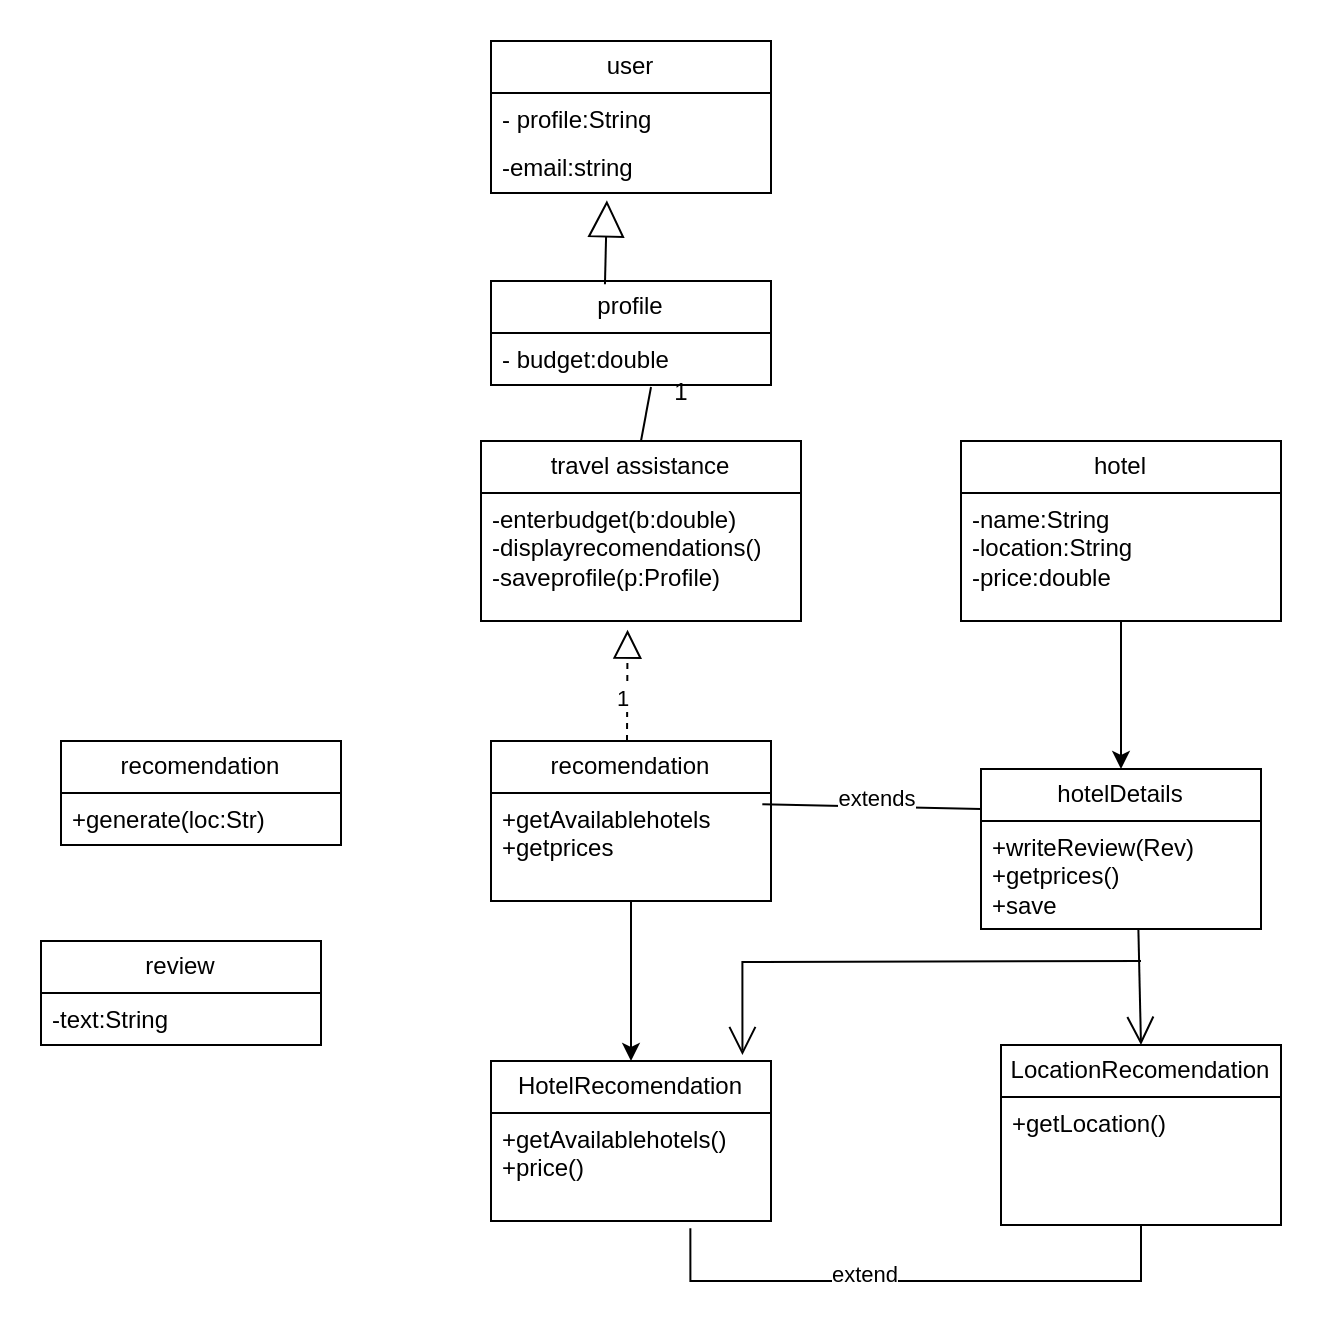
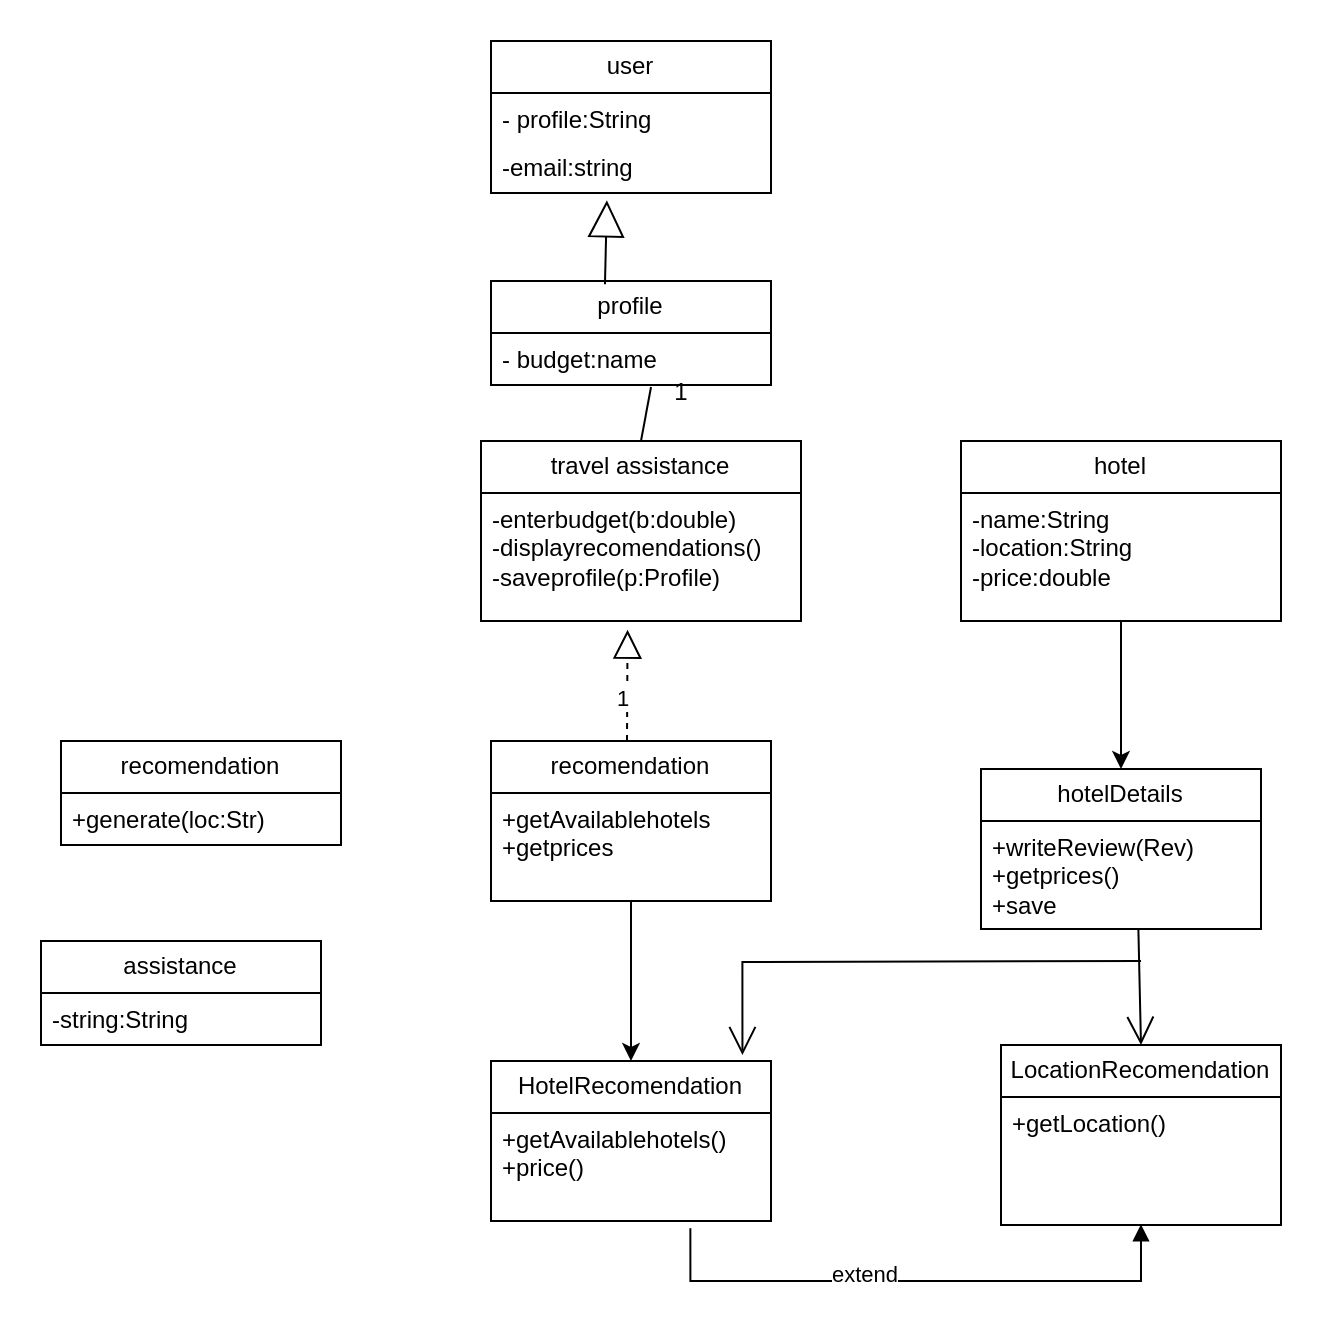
node "- budget:double": label "- budget:double" -> "- budget:name"
edge "+getAvailablehotels +getprices" -- "hotelDetails": removed, label "extends"
node "review": label "review" -> "assistance"
node "-text:String": label "-text:String" -> "-string:String"
edge "+getLocation()" -- "+getAvailablehotels() +price()": arrowhead none -> block
